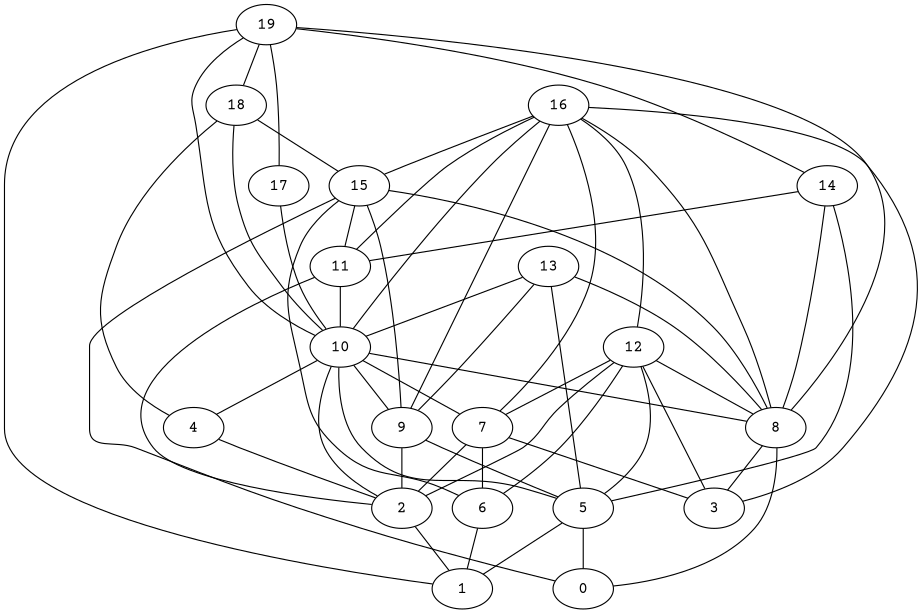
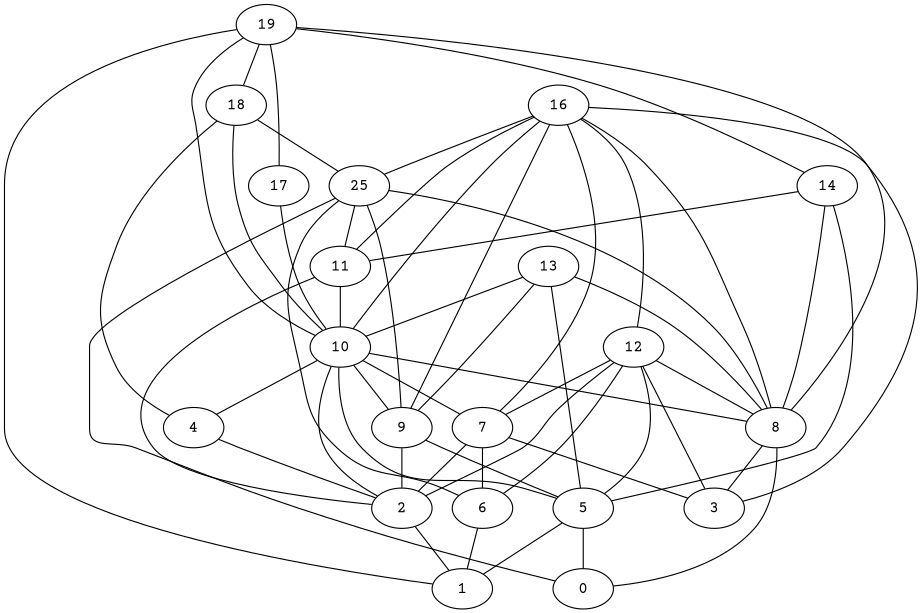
node "15": label "15" -> "25"
